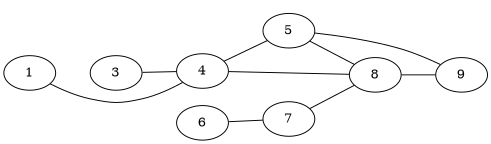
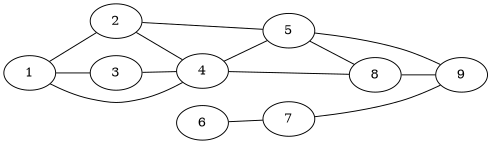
node "2": added
edge "1" -- "3": added
edge "8" -- "7": now "9" -- "7"
